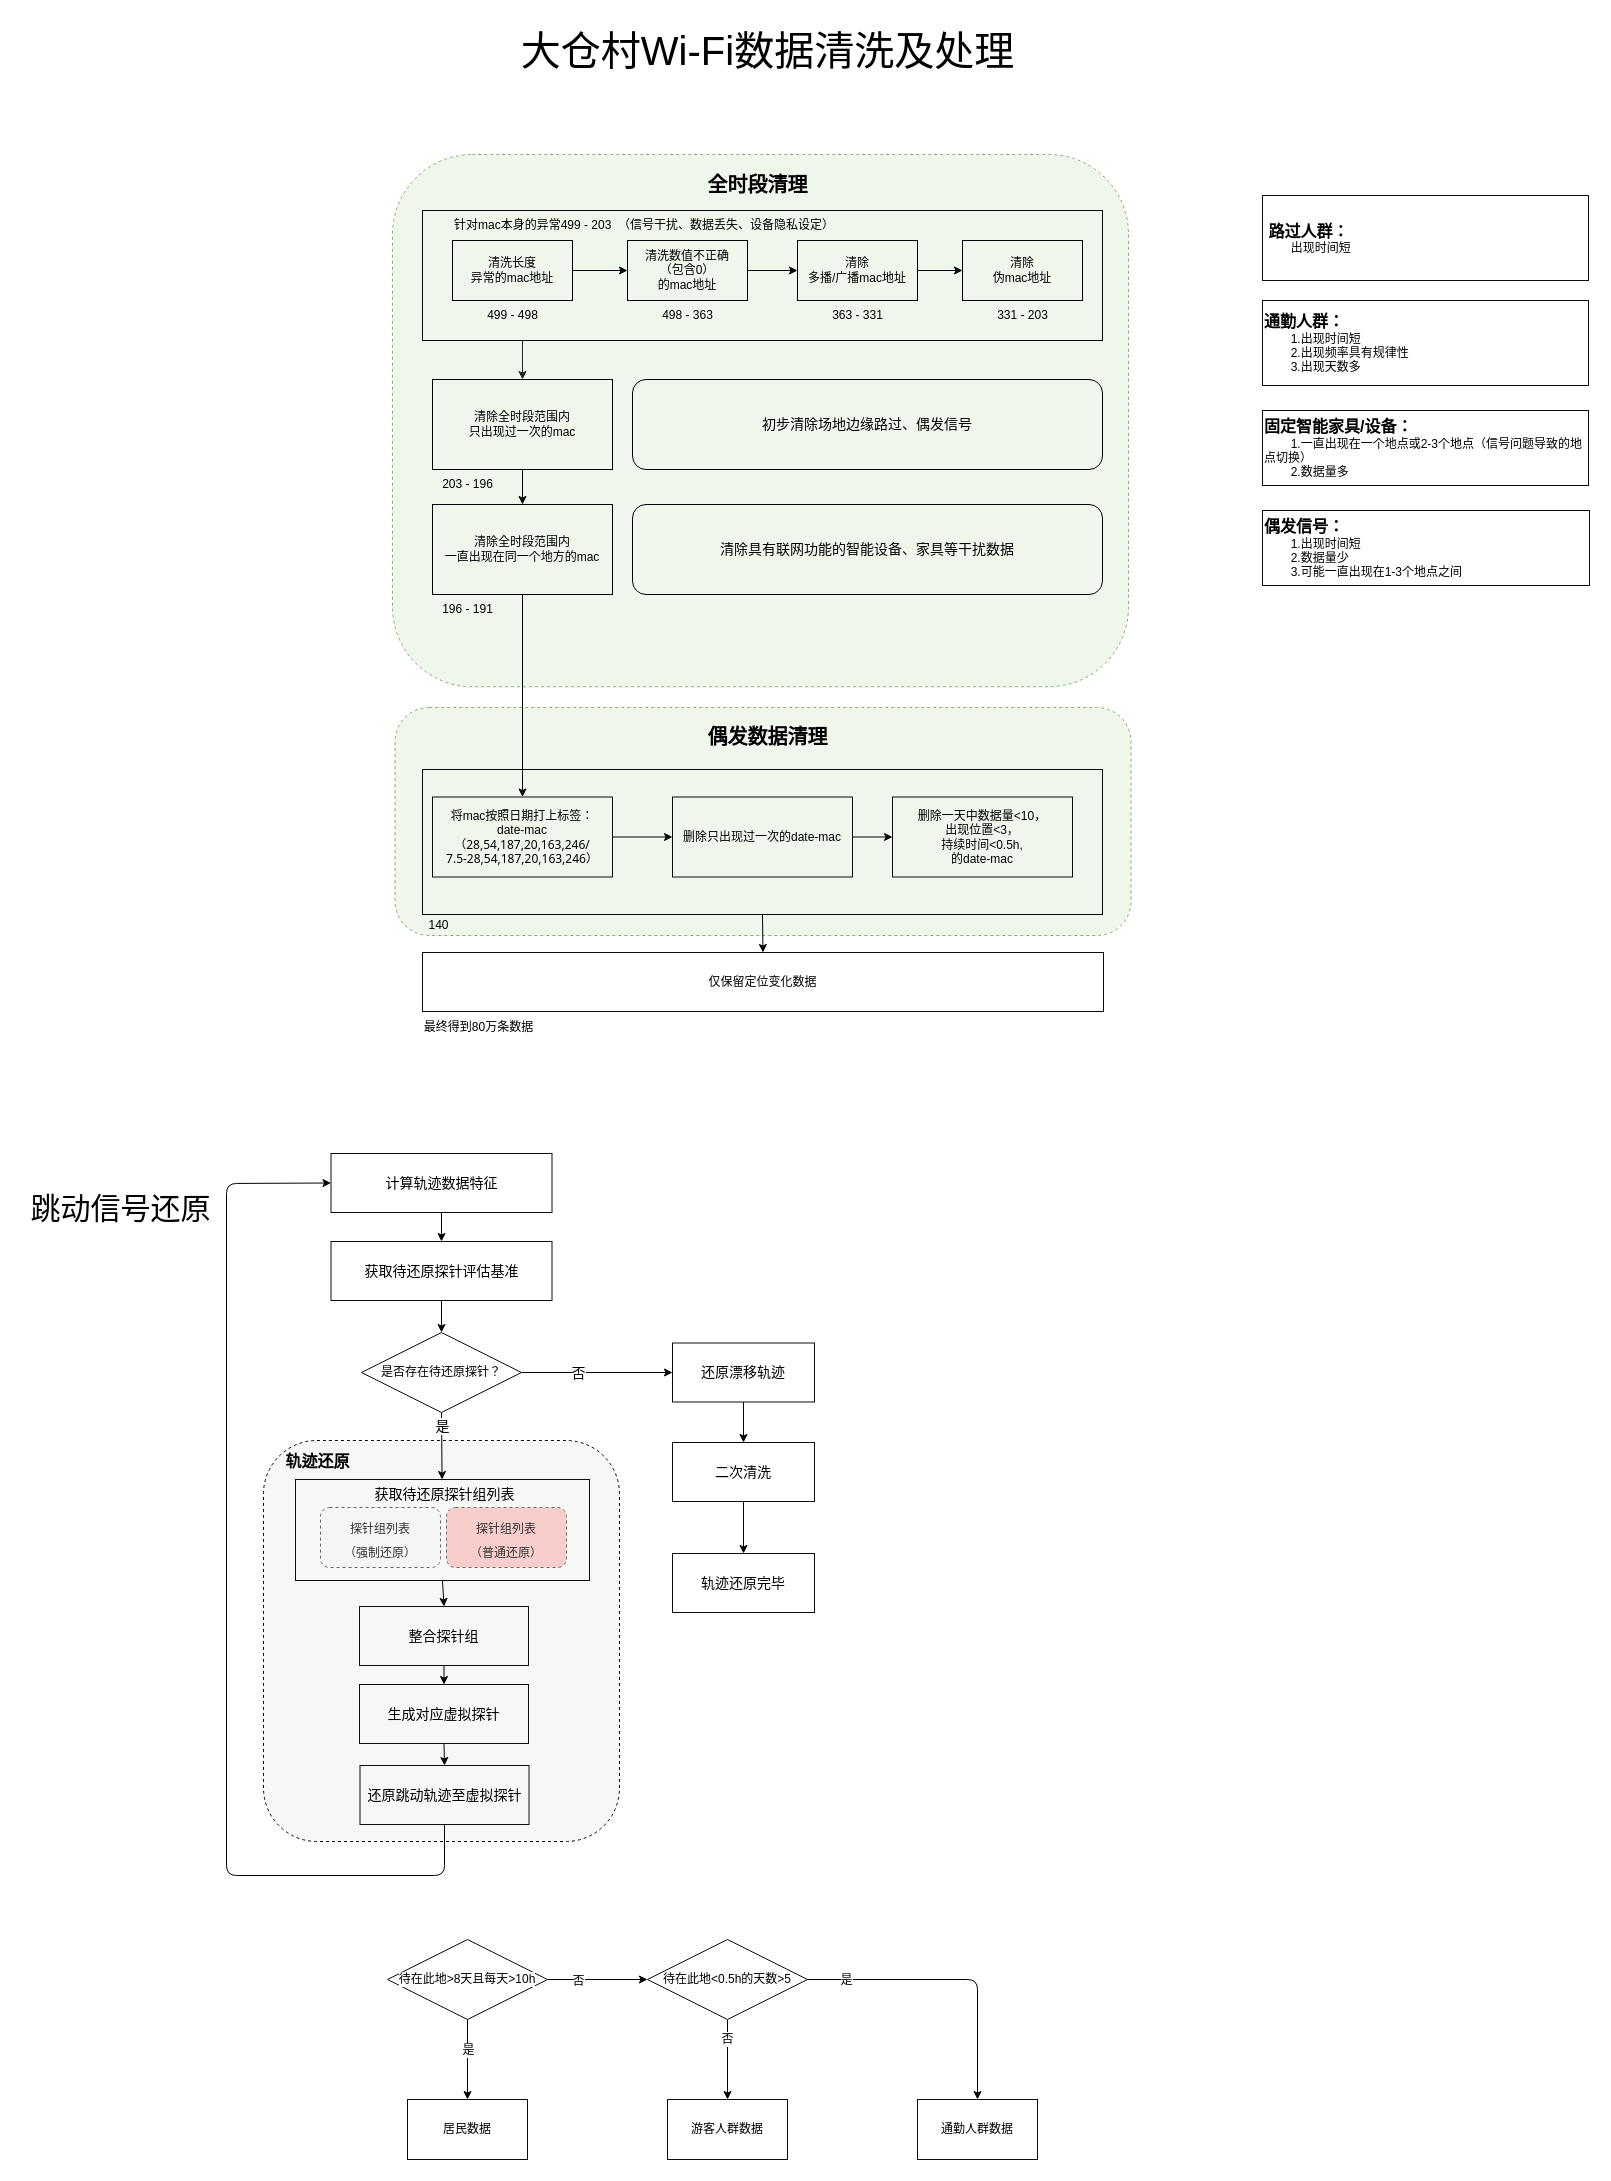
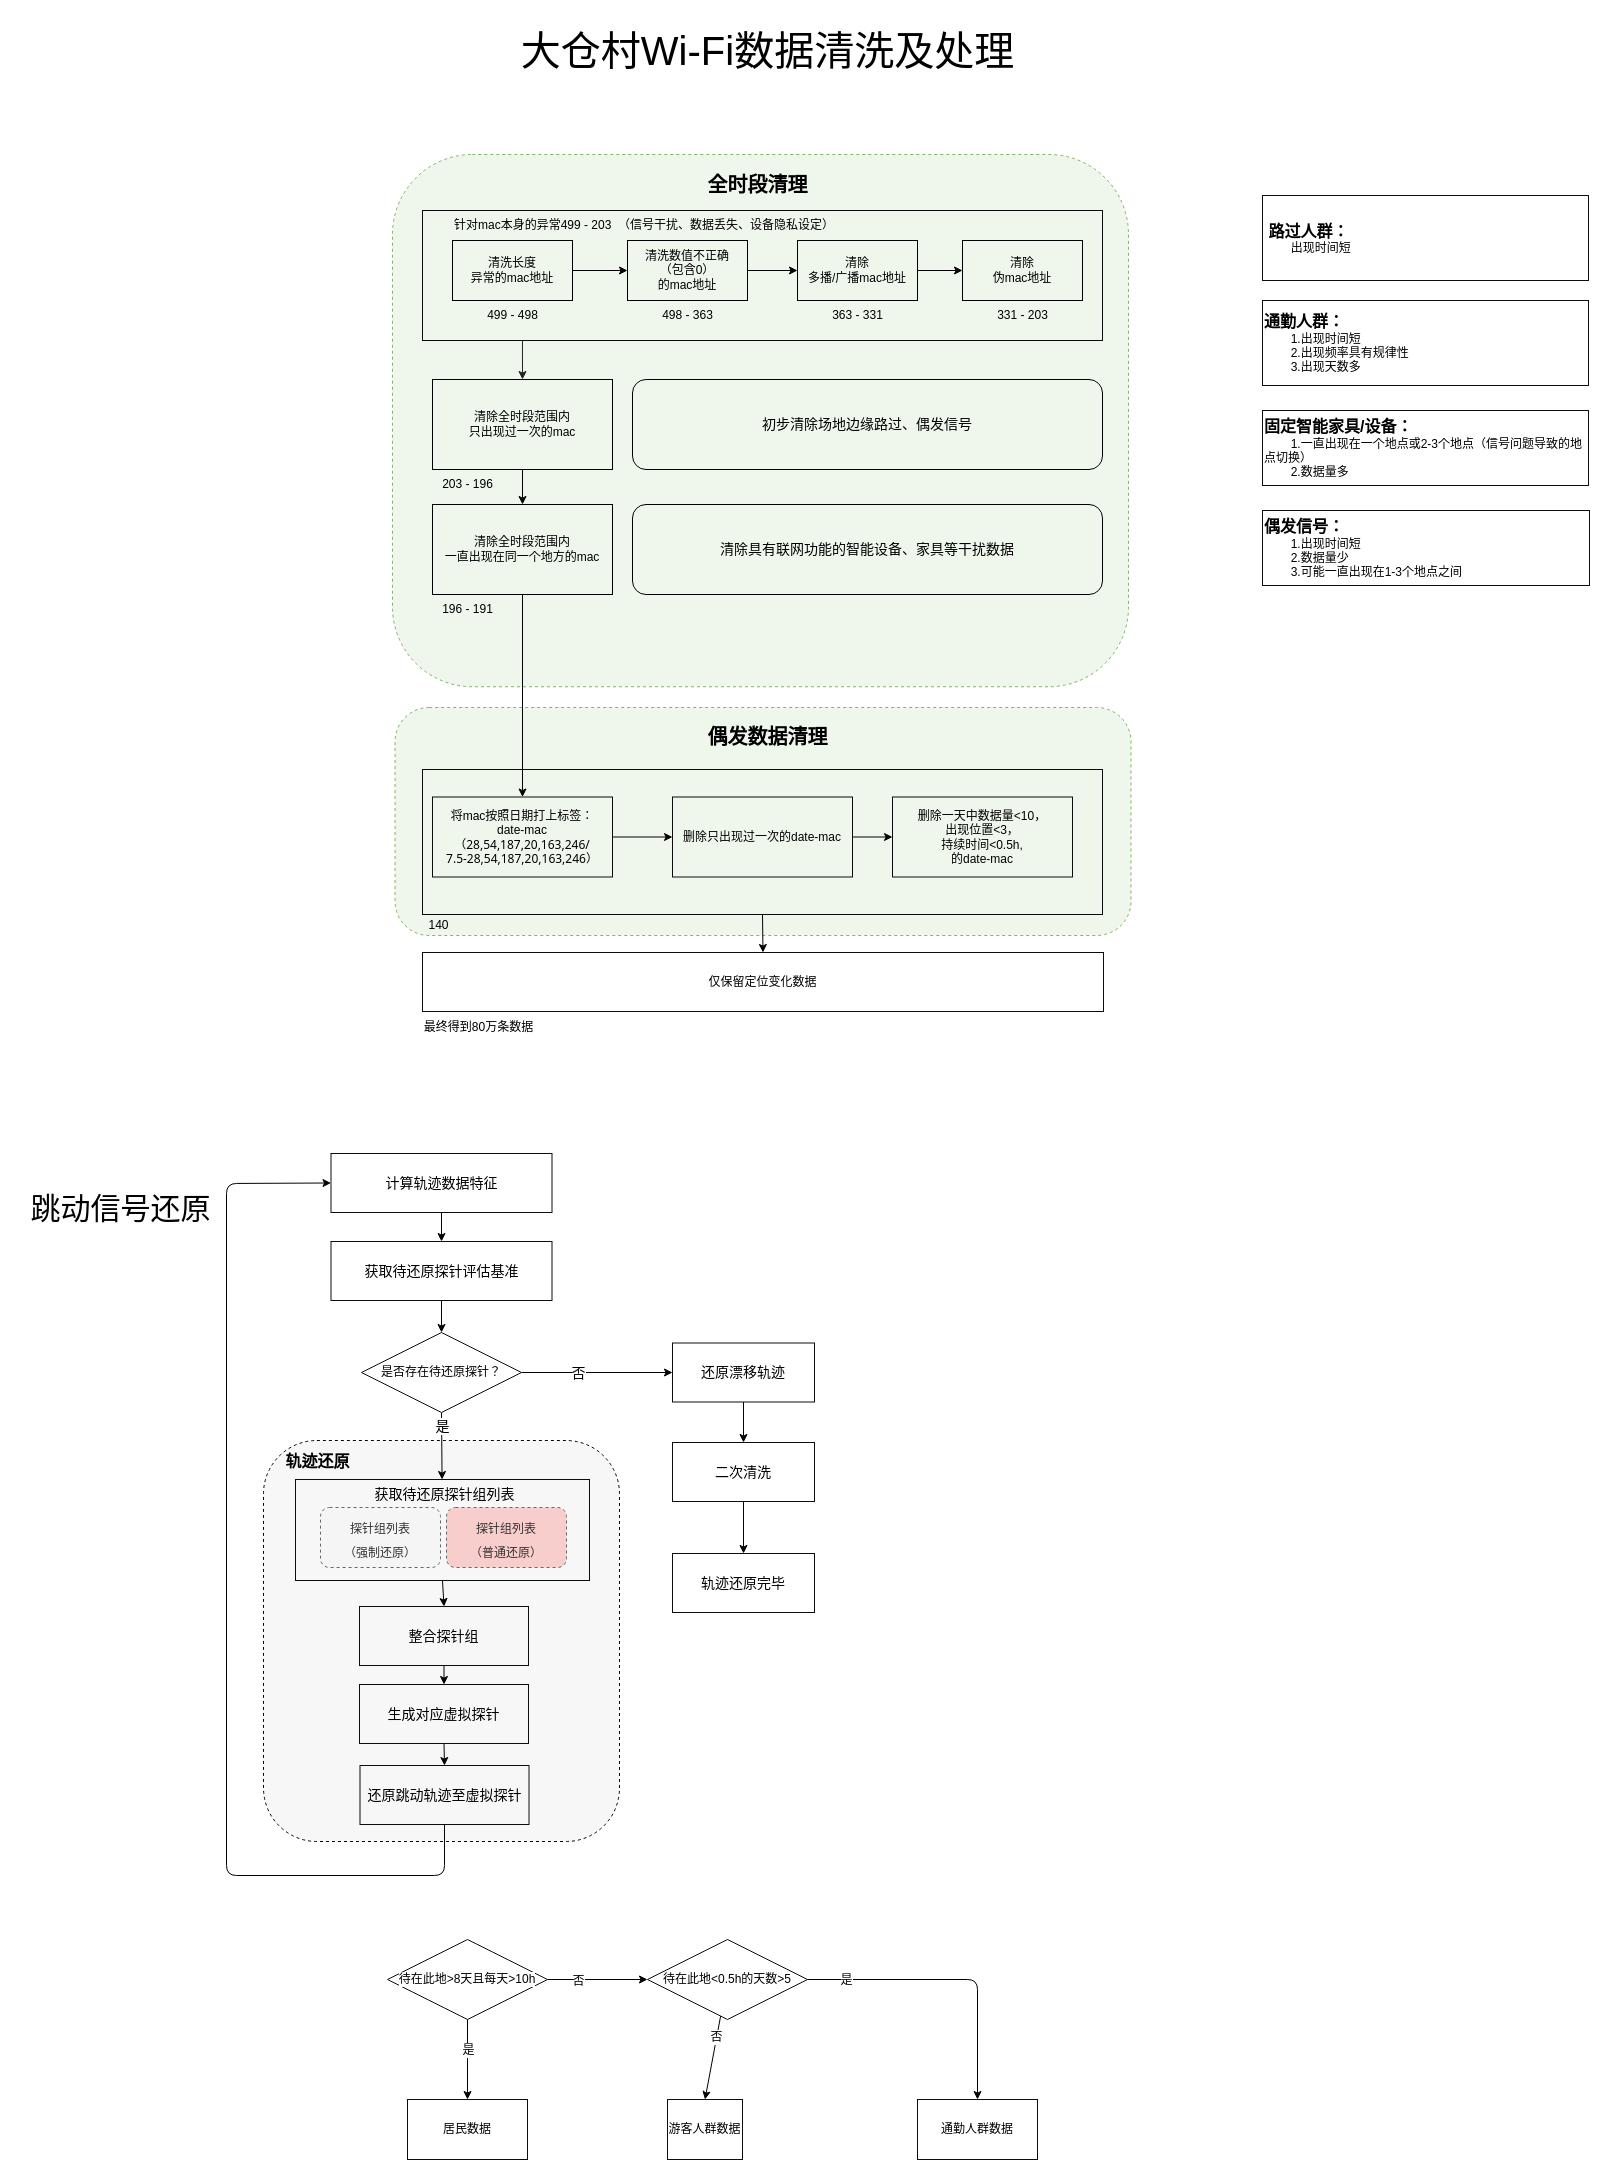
node "游客人群数据": size 120x60 -> 75x60
